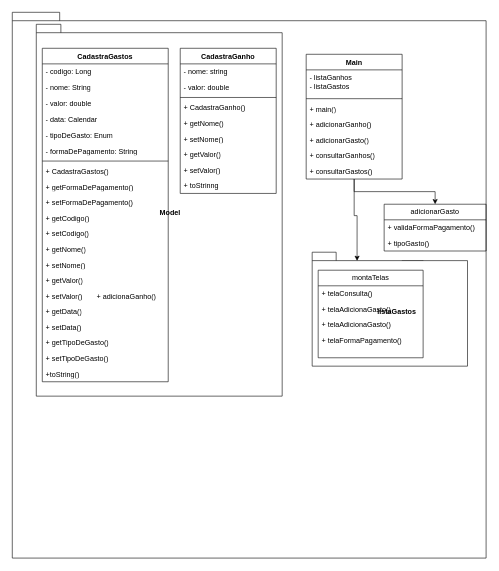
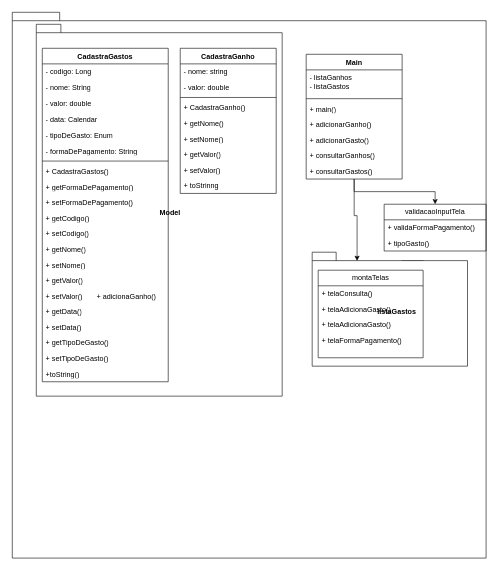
node "adicionarGasto": label "adicionarGasto" -> "validacaoInputTela"
